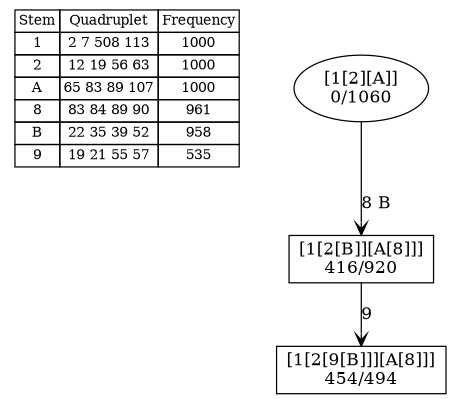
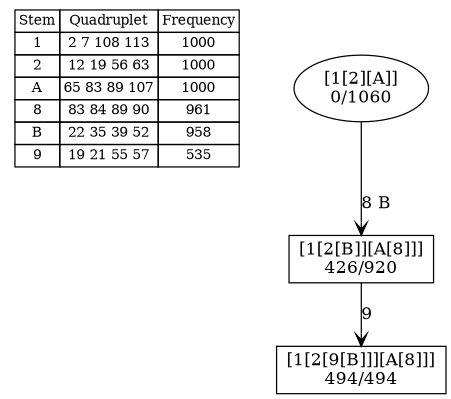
node "Stem": text "2 7 508 113" -> "2 7 108 113"
node "[1[2[B]][A[8]]] 416/920": label "[1[2[B]][A[8]]] 416/920" -> "[1[2[B]][A[8]]] 426/920"
node "[1[2[9[B]]][A[8]]] 454/494": label "[1[2[9[B]]][A[8]]] 454/494" -> "[1[2[9[B]]][A[8]]] 494/494"
